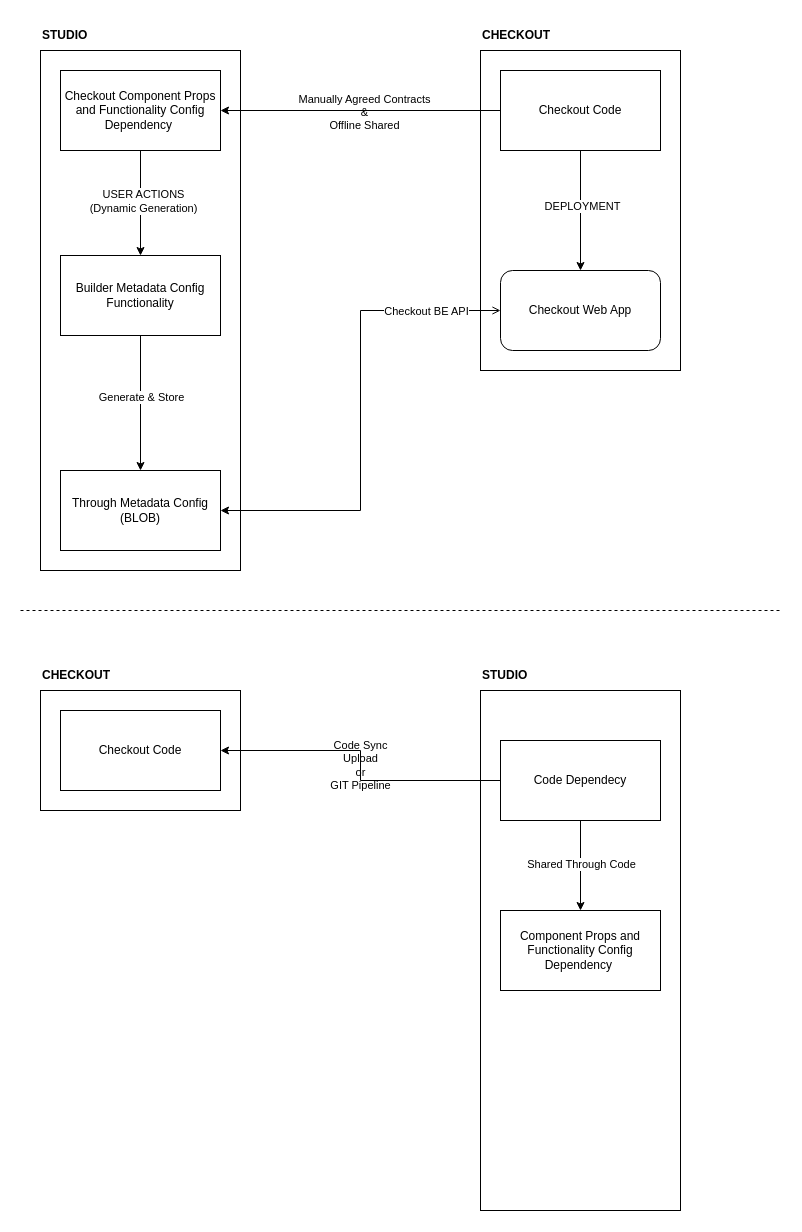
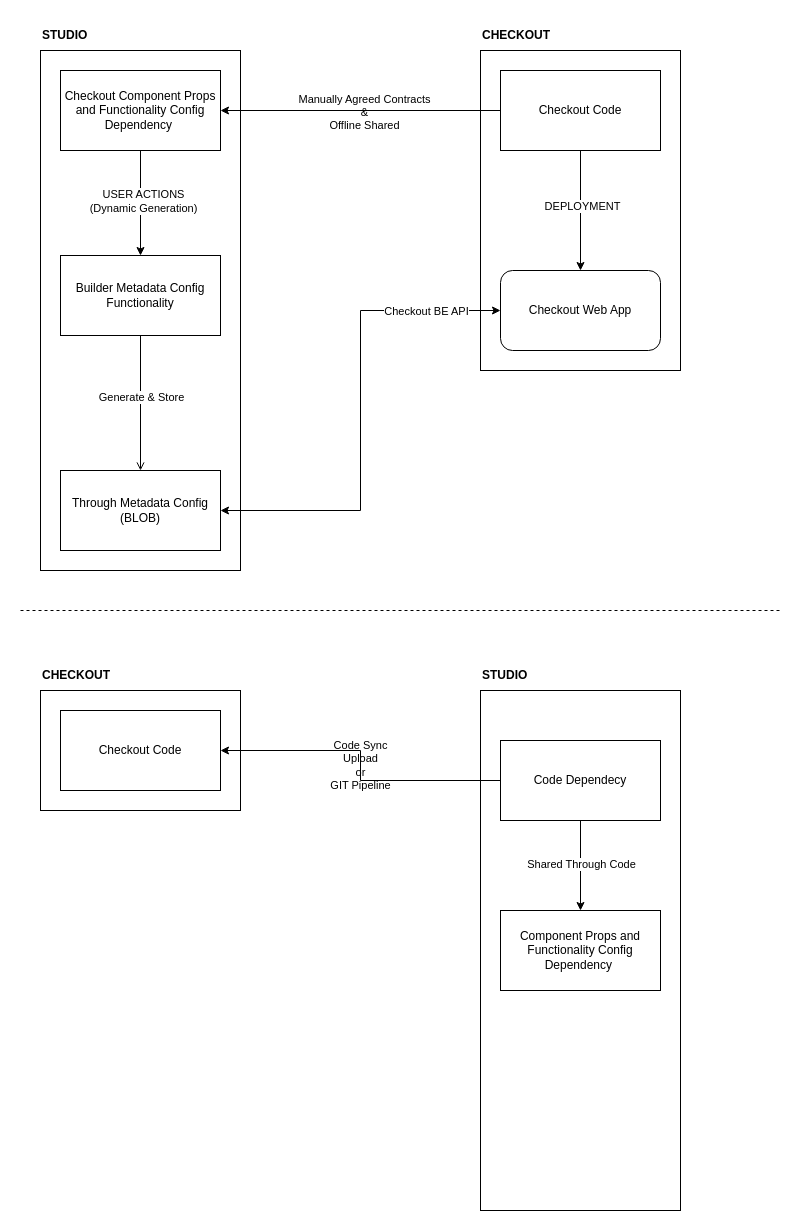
edge "Checkout Web App" -- "Through Metadata Config (BLOB)": arrowhead open -> classic
edge "Builder Metadata Config Functionality" -> "Through Metadata Config (BLOB)": arrowhead classic -> open
